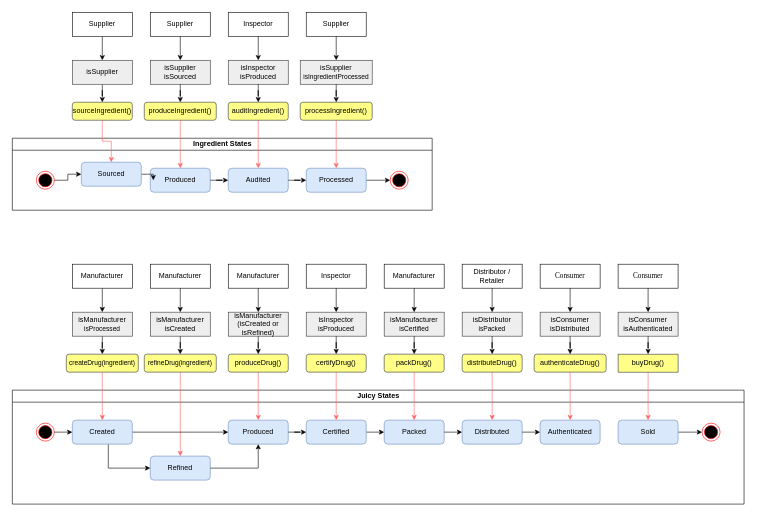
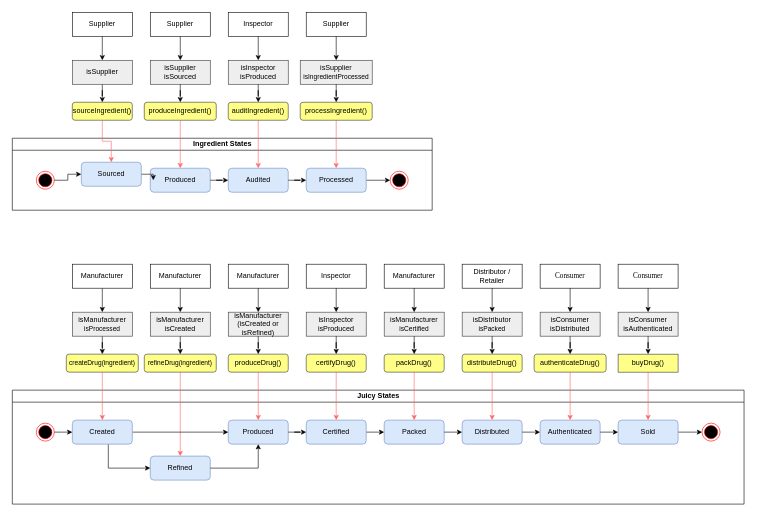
edge "Authenticated" -> "Sold": added
